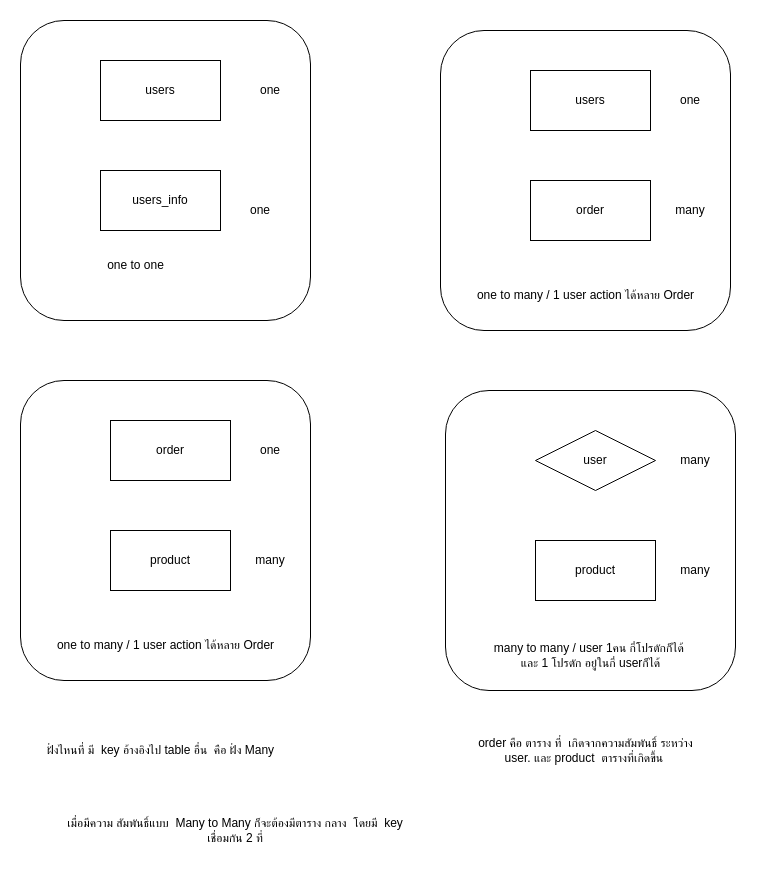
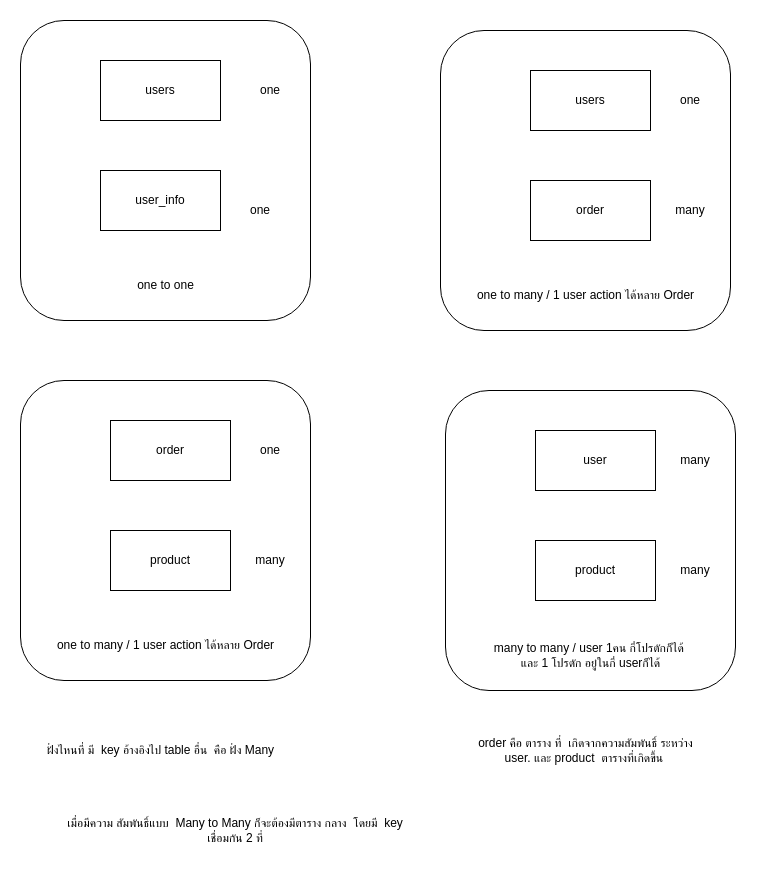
node "users_info": label "users_info" -> "user_info"
node "one to one": moved (136, 266) -> (166, 286)
node "user": shape diamond -> rectangle
